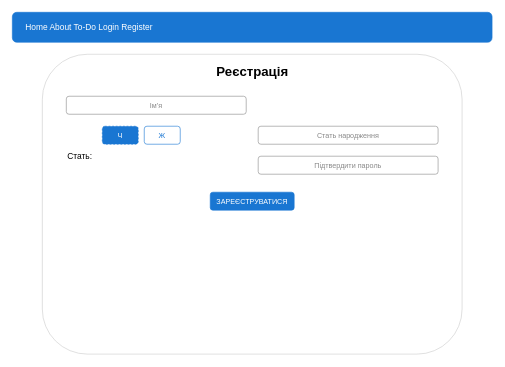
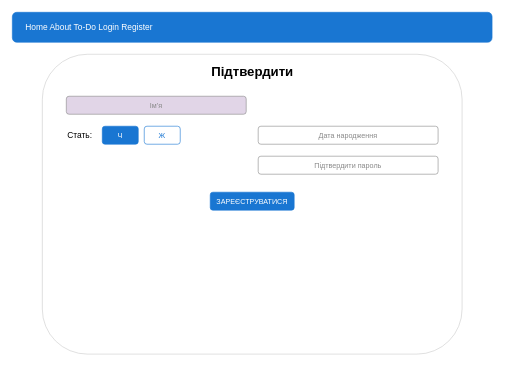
node "Реєстрація": label "Реєстрація" -> "Підтвердити"
node "Ім'я": fillcolor #ffffff -> #e1d5e7
node "Ч": style dashed -> solid
node "Стать народження": label "Стать народження" -> "Дата народження"
node "Стать:": moved (81, 156) -> (81, 135)
